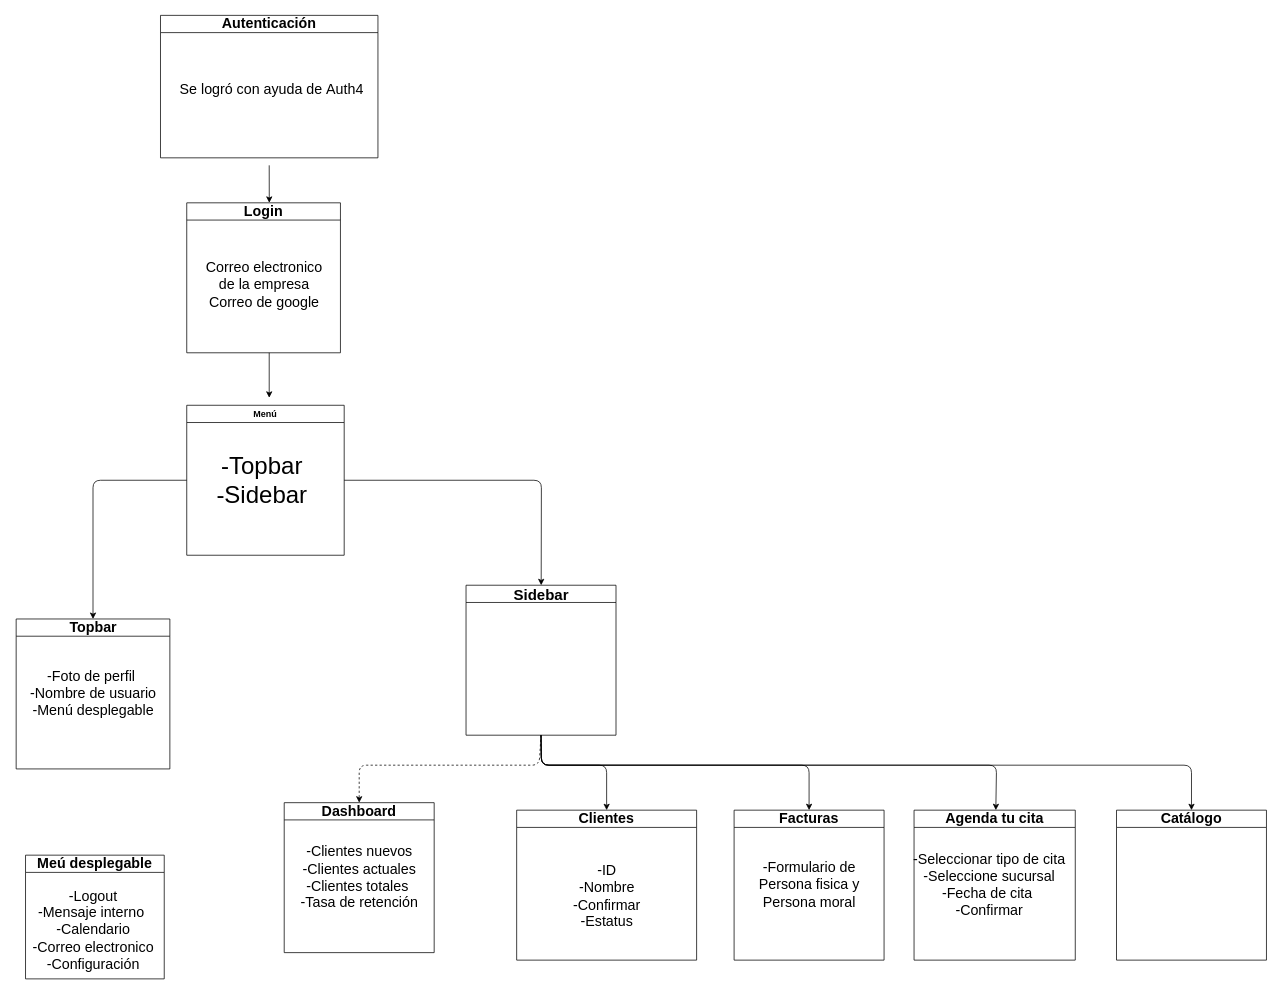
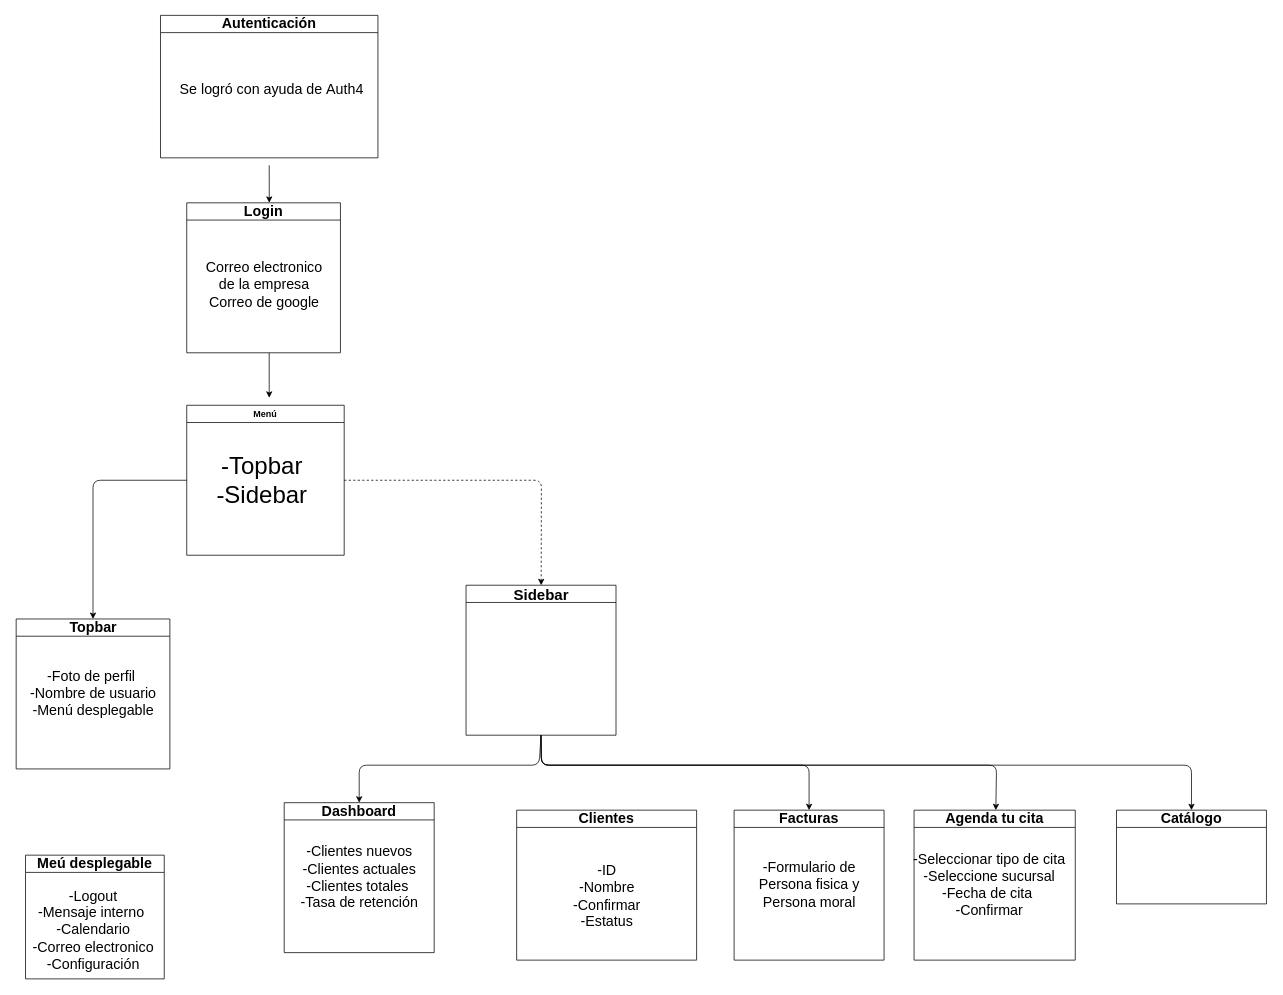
edge "Menú" -> "Sidebar": style solid -> dashed
edge "Sidebar" -> "Dashboard": style dashed -> solid
edge "Sidebar" -> "Clientes": removed
node "Catálogo": size 150x150 -> 150x94
